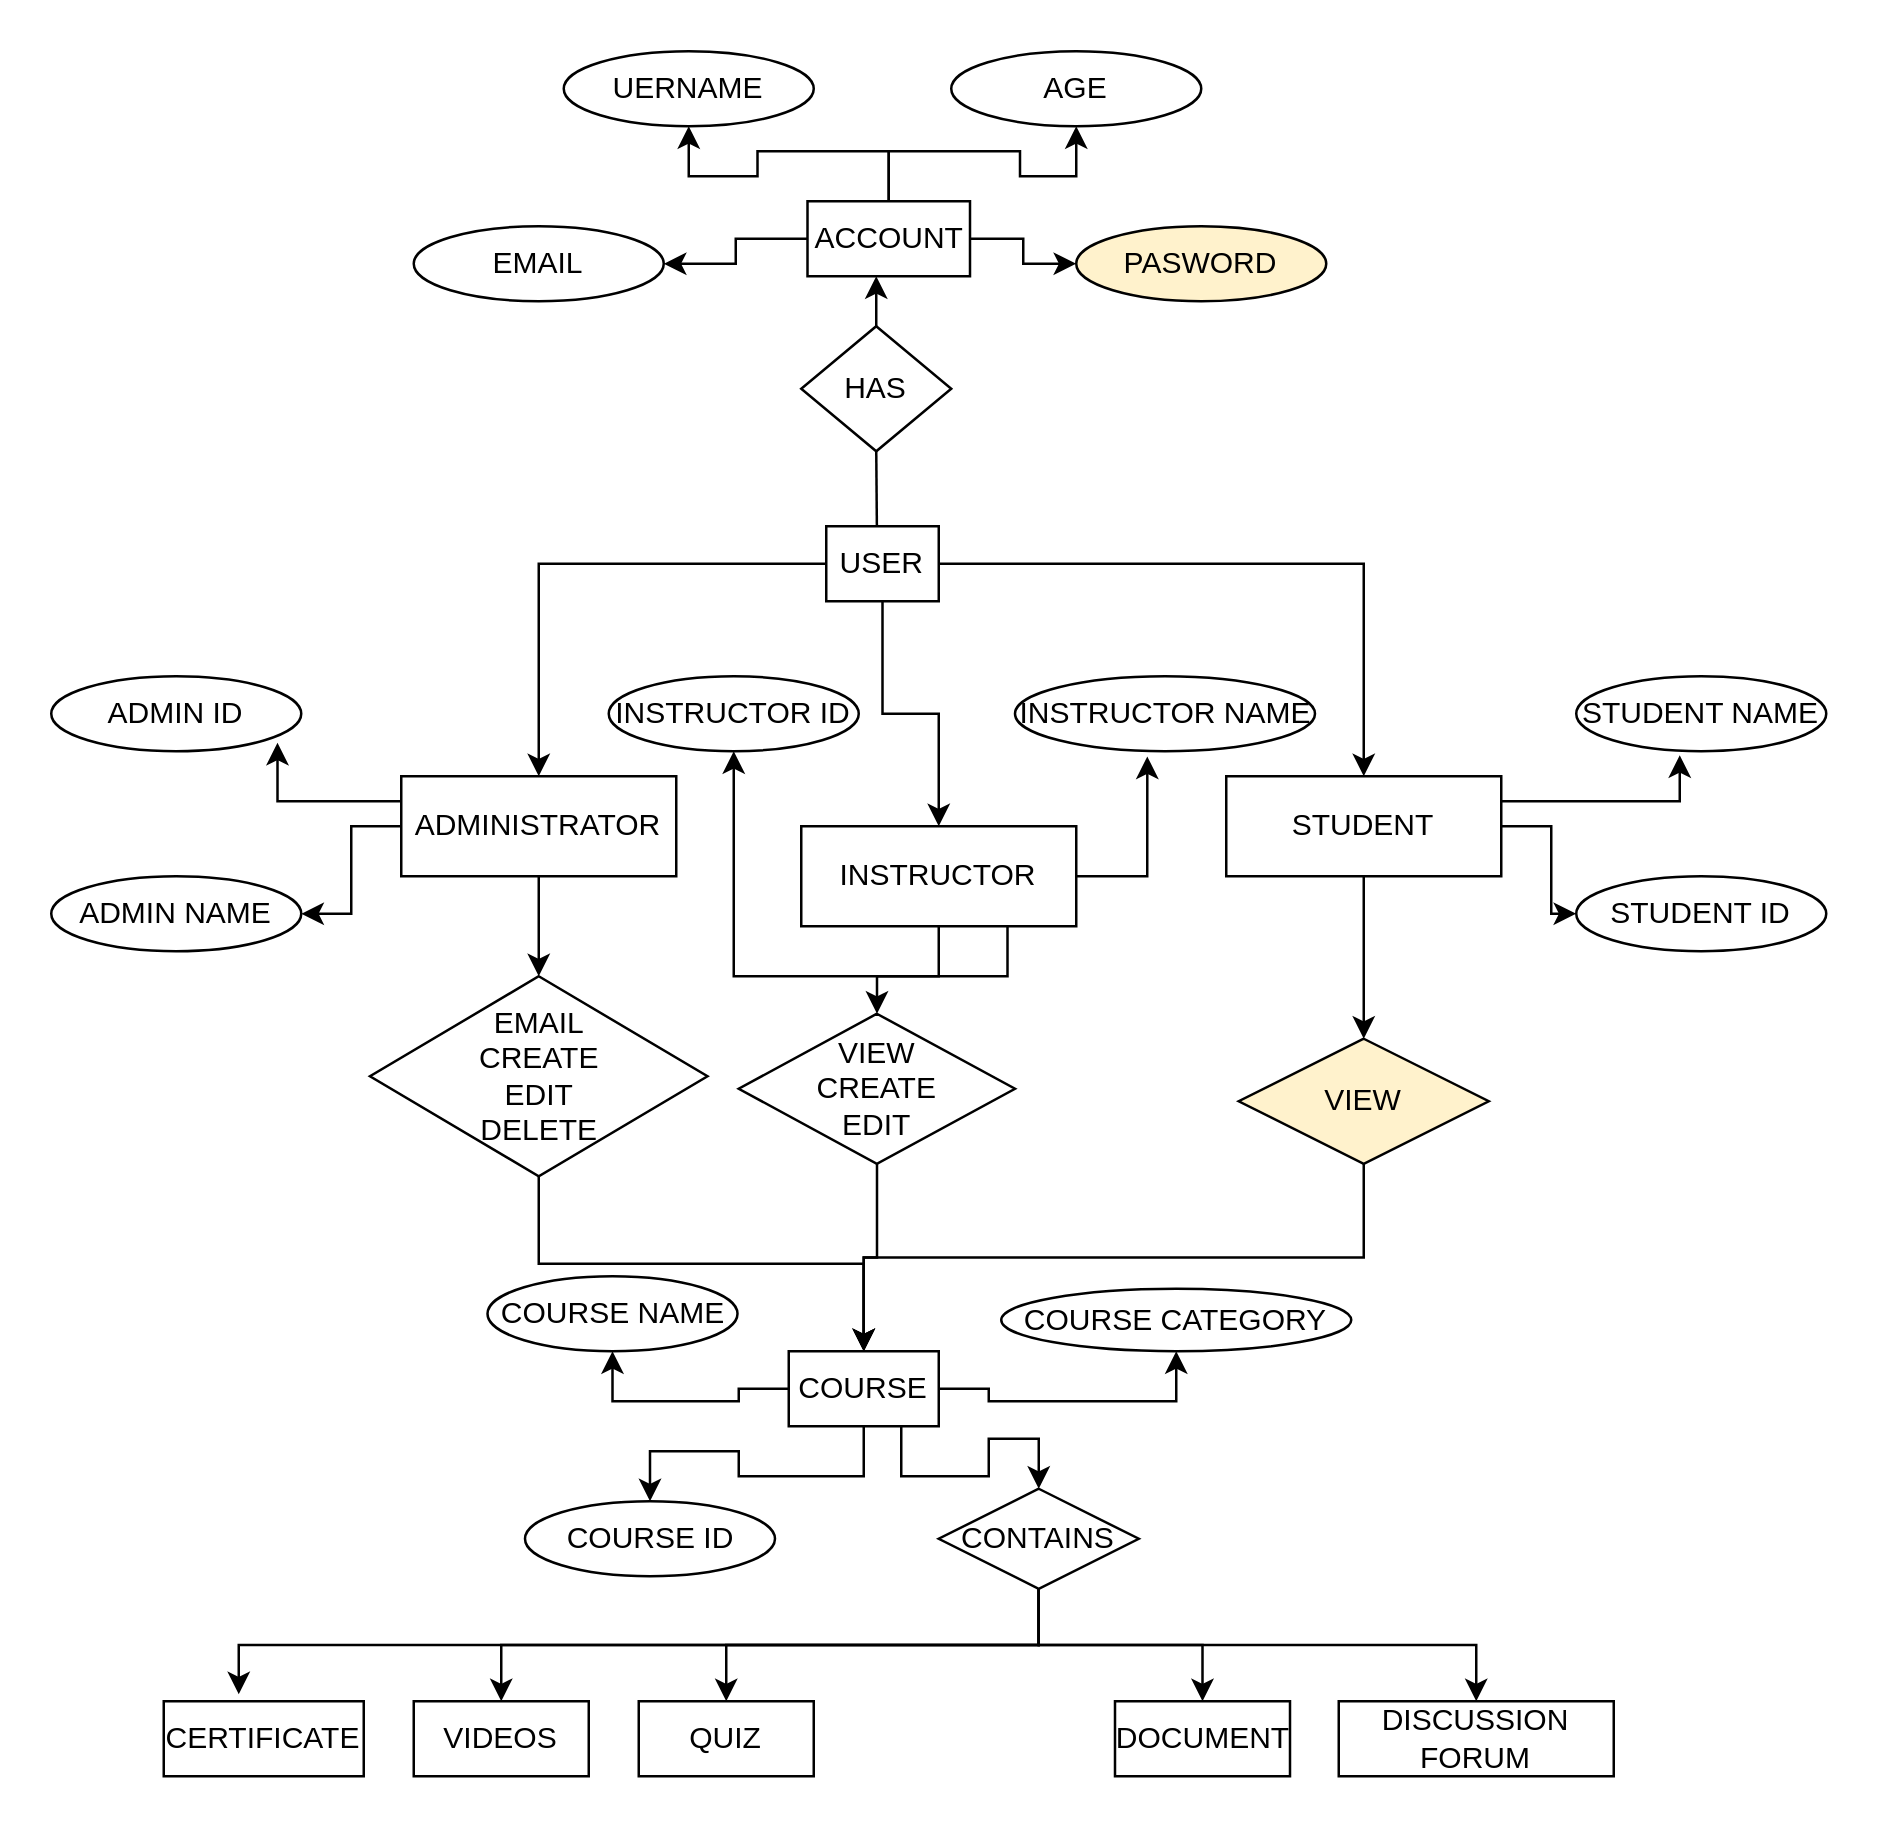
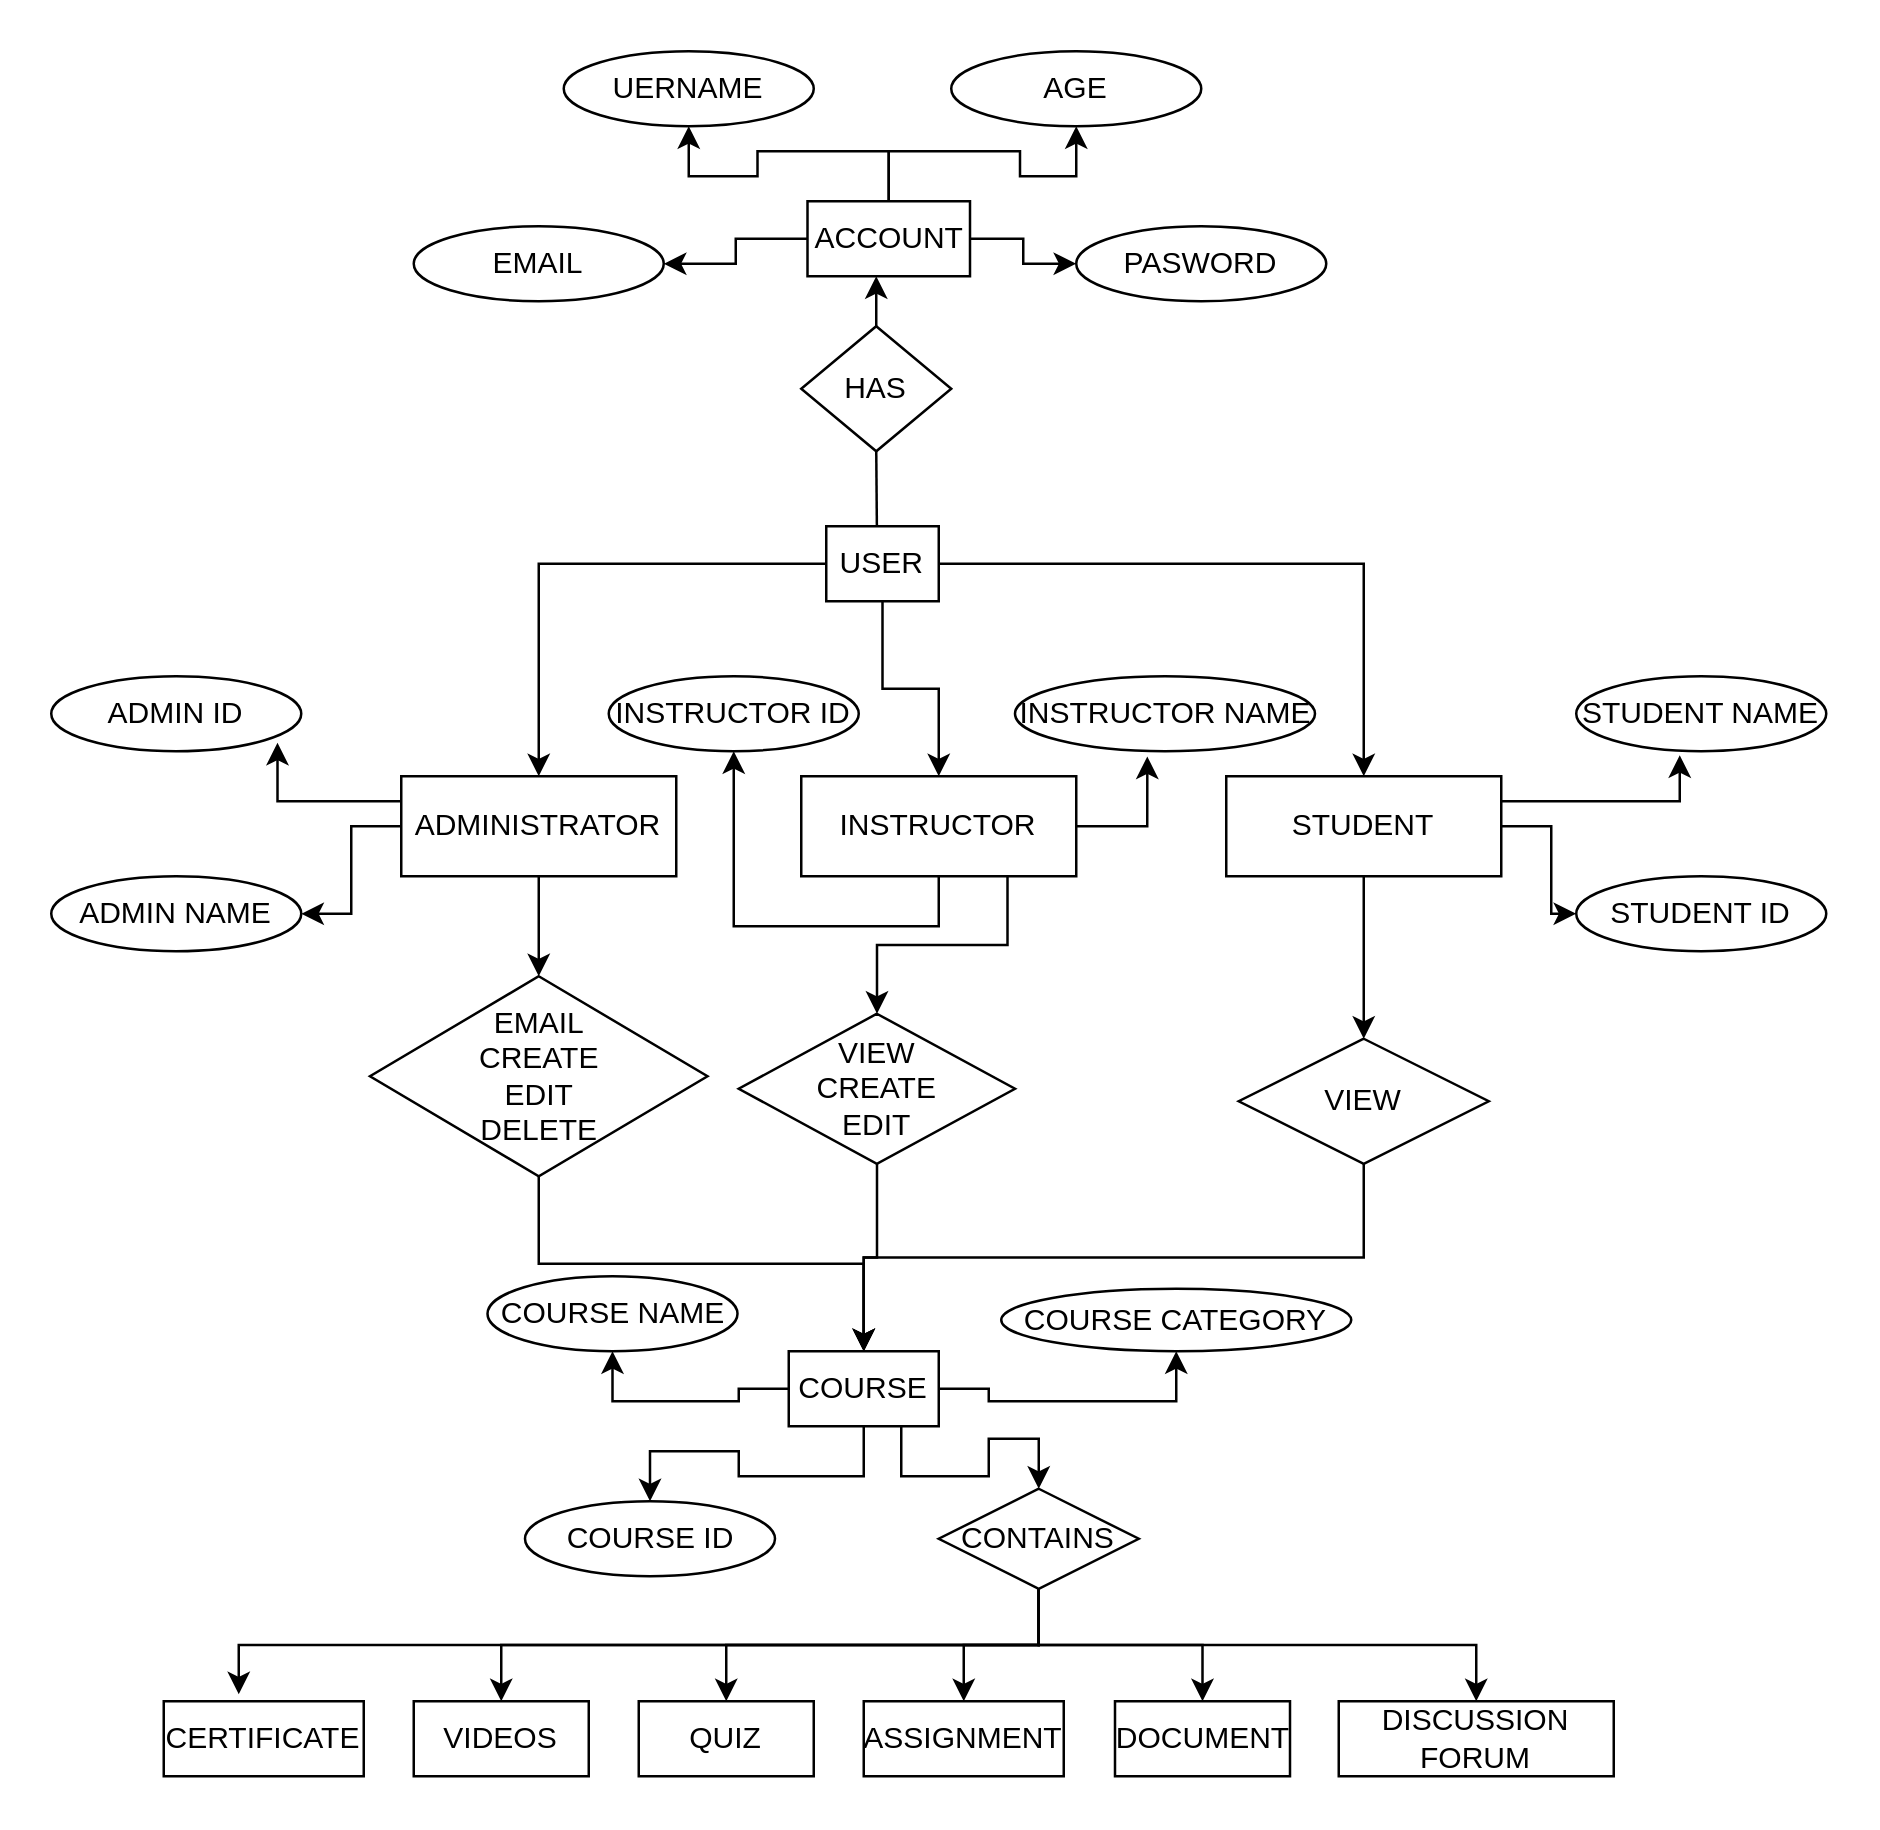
node "PASWORD": fillcolor #fff2cc -> #ffffff
node "INSTRUCTOR": moved (939, 876) -> (939, 826)
node "VIEW": fillcolor #fff2cc -> #ffffff
edge "CONTAINS" -> "ASSIGNMENT": added
node "ASSIGNMENT": added
